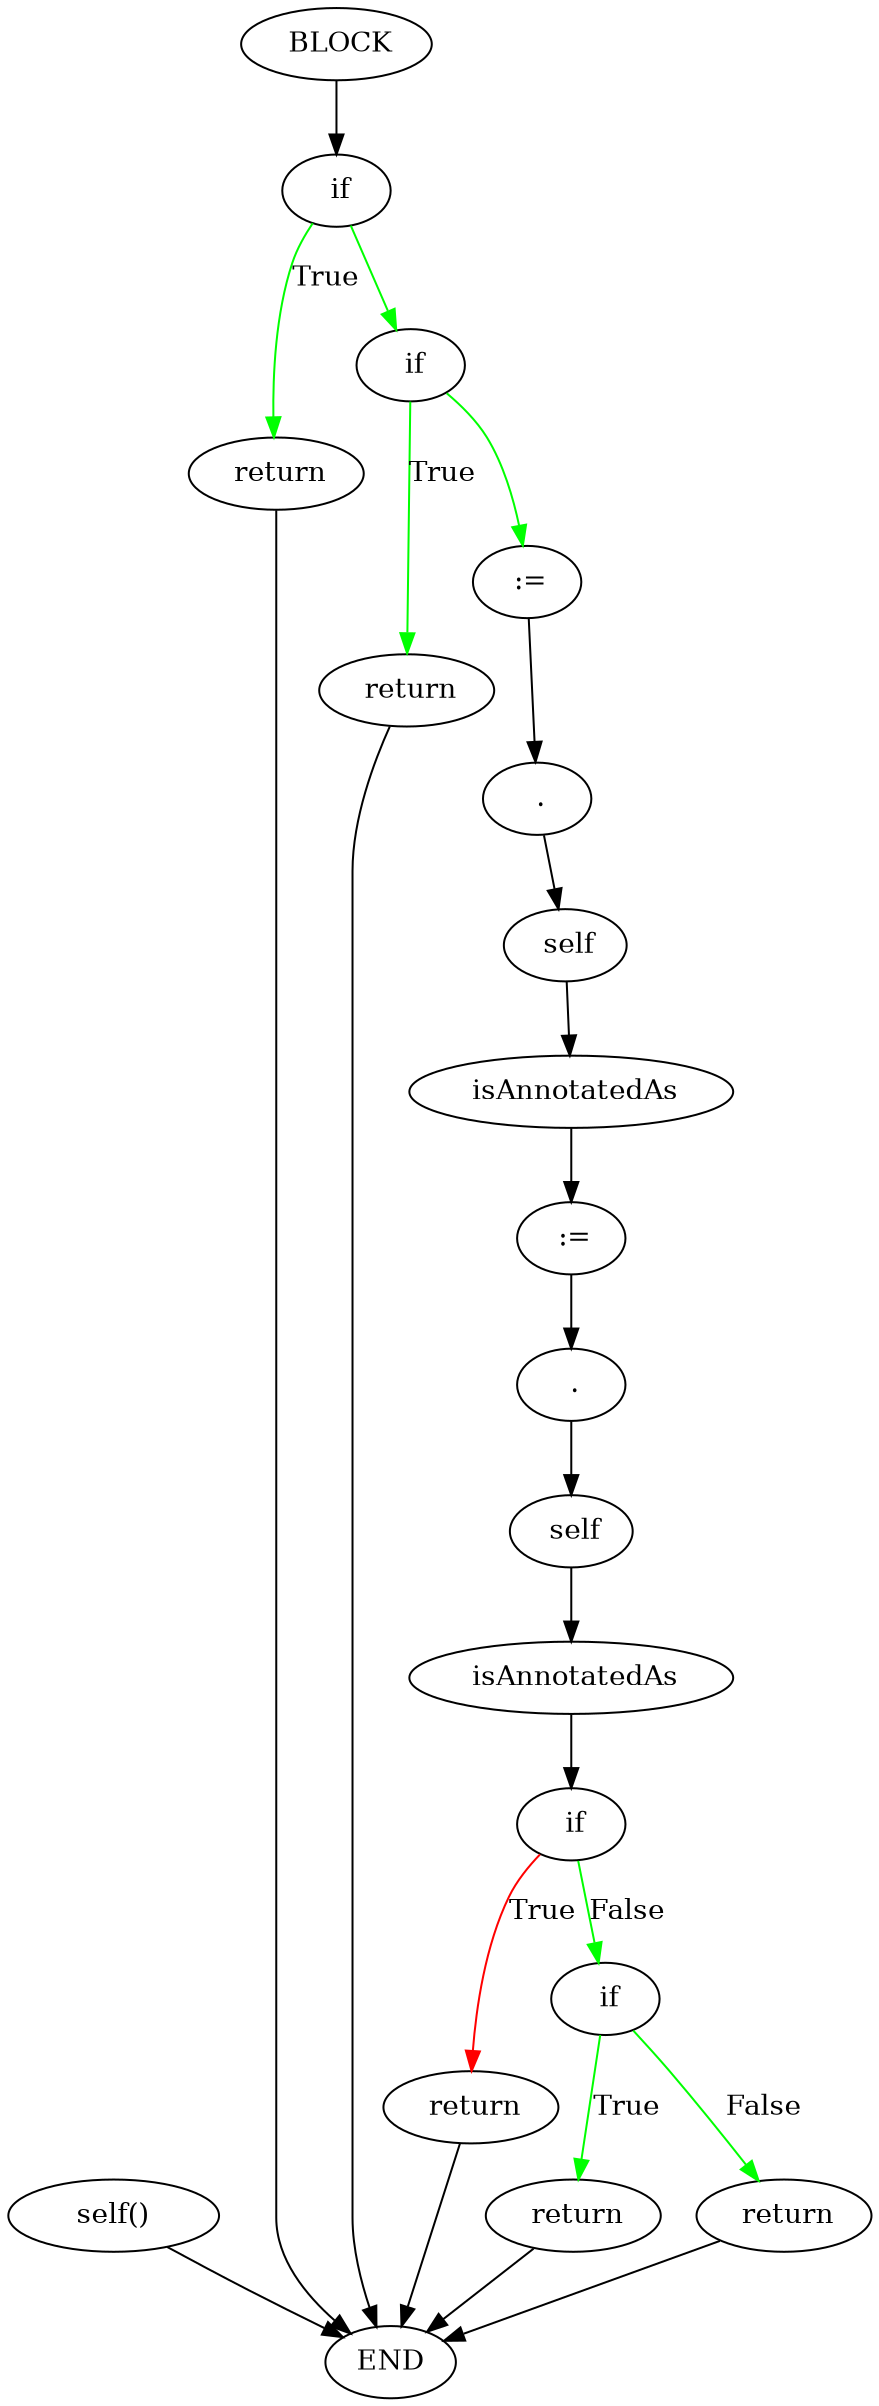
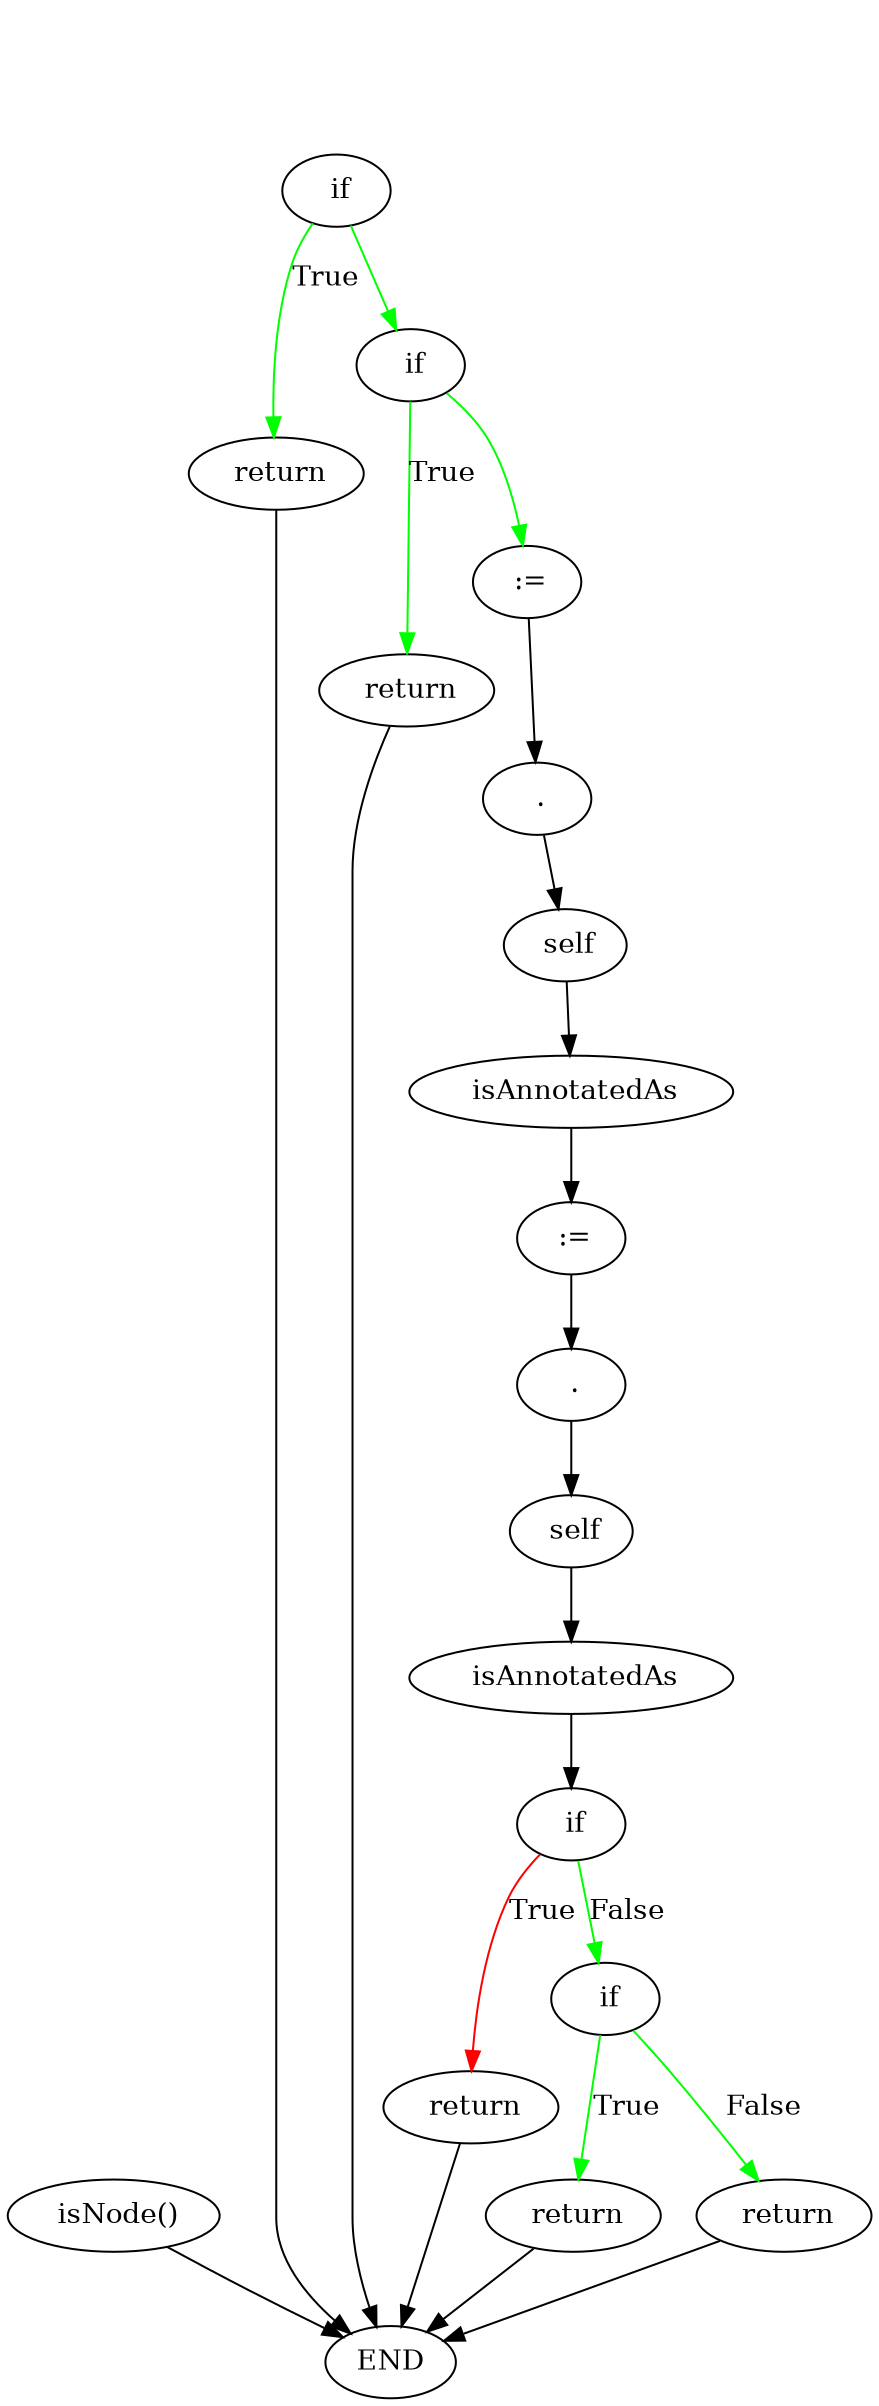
node "BLOCK": removed
node "self()": label "self()" -> "isNode()"
